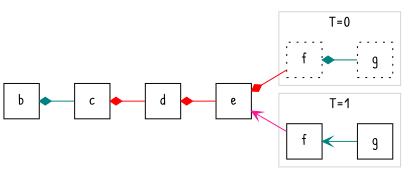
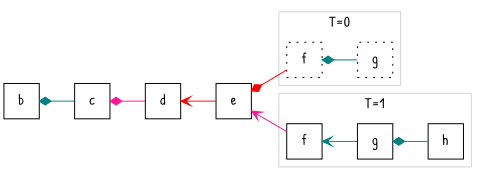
edge "d" -> "c": color red -> deeppink
edge "e" -> "d": arrowhead diamond -> vee
node "h": added
